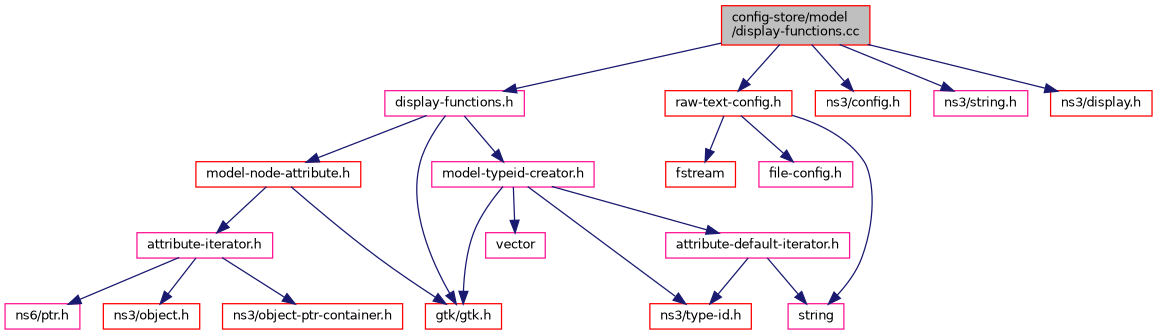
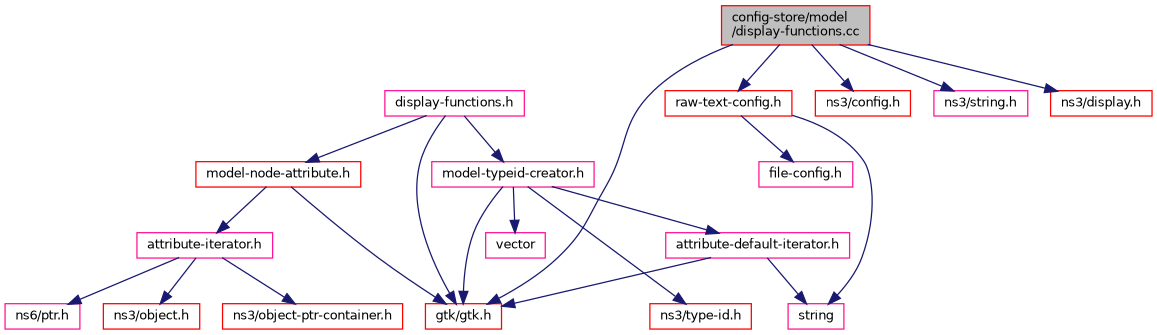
edge "config-store/model /display-functions.cc" -> "display-functions.h": now "config-store/model /display-functions.cc" -> "gtk/gtk.h"
node "fstream": removed
edge "attribute-default-iterator.h" -> "ns3/type-id.h": now "attribute-default-iterator.h" -> "gtk/gtk.h"
